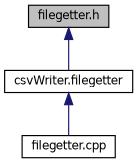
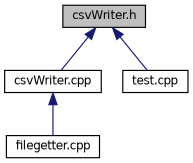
node "filegetter.h": label "filegetter.h" -> "csvWriter.h"
node "csvWriter.filegetter": label "csvWriter.filegetter" -> "csvWriter.cpp"
node "test.cpp": added
